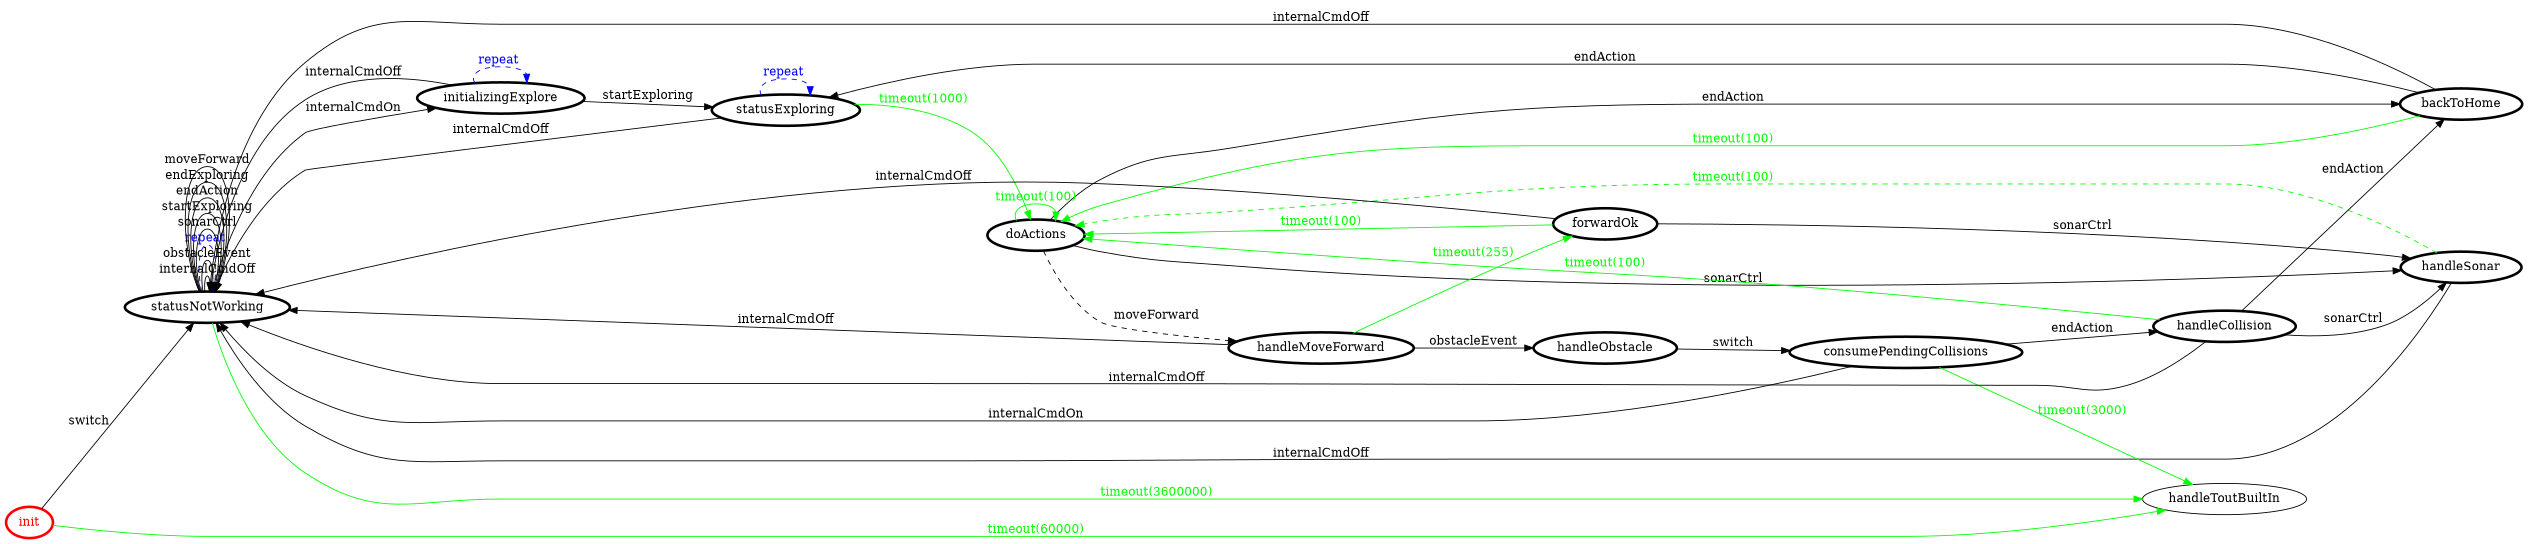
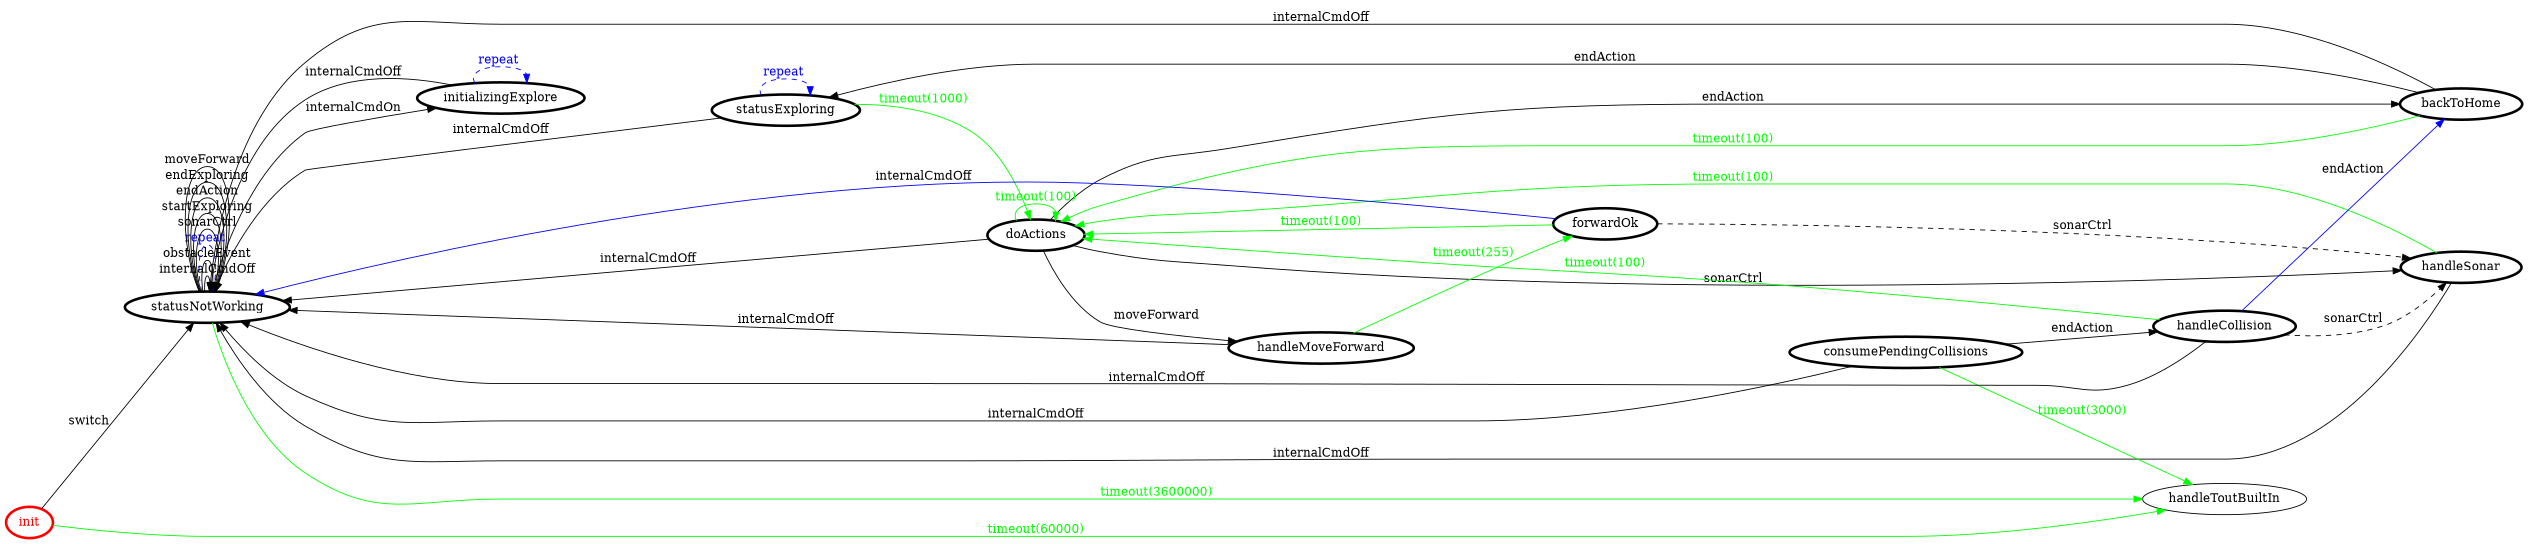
edge "initializingExplore" -> "statusExploring": removed, label "startExploring"
edge "handleSonar" -> "doActions": style dashed -> solid
edge "forwardOk" -> "statusNotWorking": color black -> blue
edge "handleCollision" -> "backToHome": color black -> blue
edge "forwardOk" -> "handleSonar": style solid -> dashed
edge "doActions" -> "statusNotWorking": added, label "internalCmdOff"
edge "doActions" -> "handleMoveForward": style dashed -> solid
edge "handleCollision" -> "handleSonar": style solid -> dashed
node "handleObstacle": removed
edge "consumePendingCollisions" -> "statusNotWorking": label "internalCmdOn" -> "internalCmdOff"
